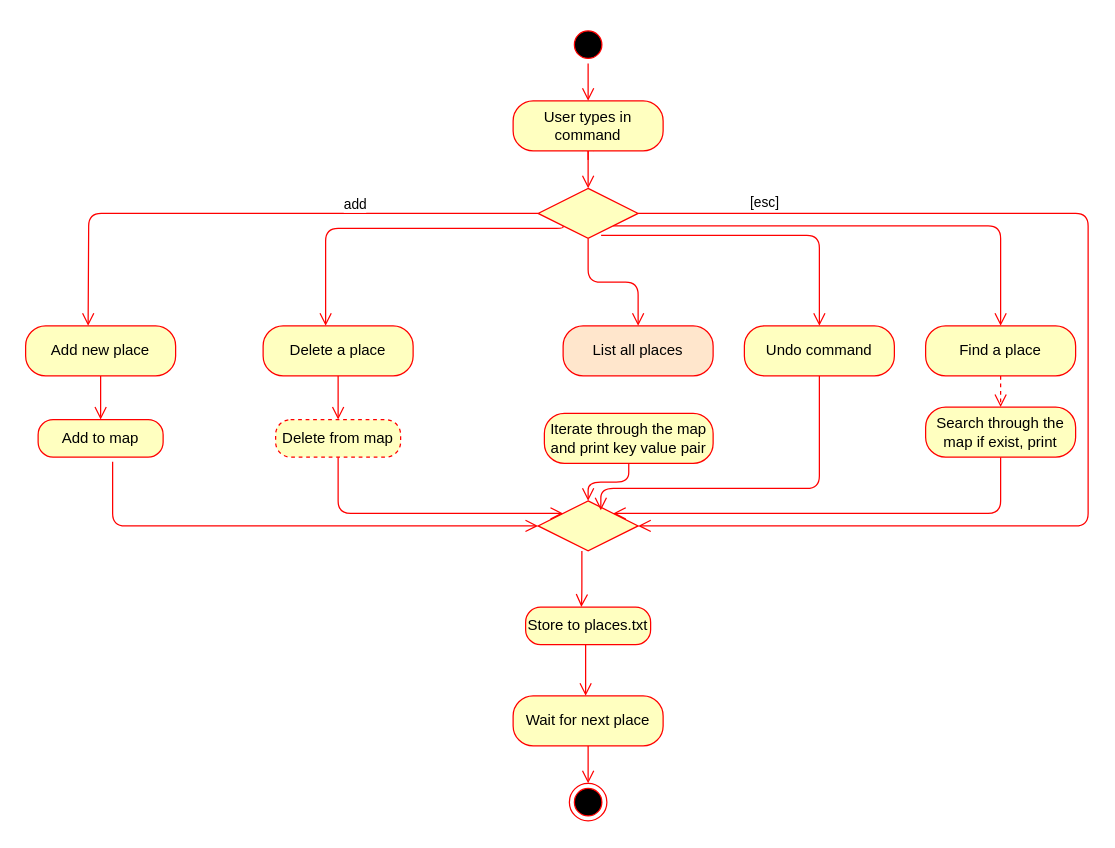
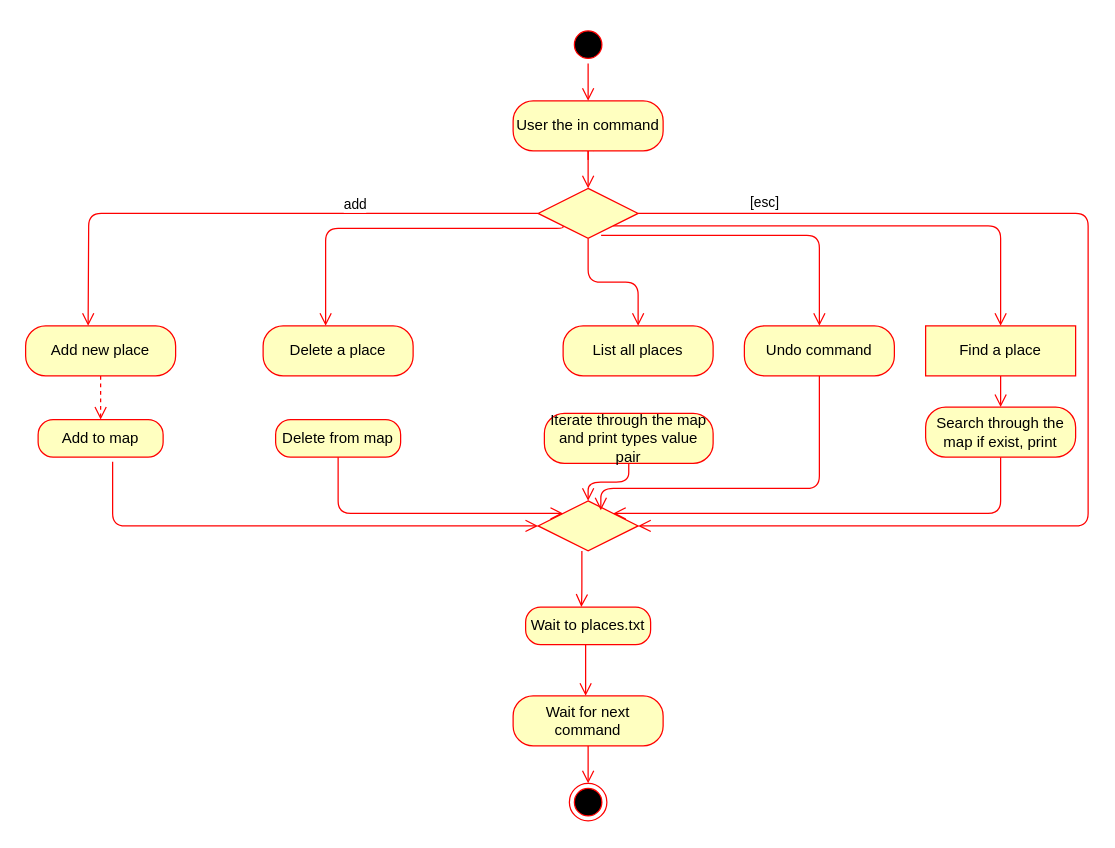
node "User types in command": label "User types in command" -> "User the in command"
node "List all places": fillcolor #ffe6cc -> #ffffc0
node "Find a place": shape rounded rectangle -> rectangle
edge "Find a place" -> "Search through the map if exist, print": style dashed -> solid
edge "Add new place" -> "Add to map": style solid -> dashed
edge "Delete a place" -> "Delete from map": removed
node "Delete from map": style dashed -> solid
node "Iterate through the map and print key value pair": label "Iterate through the map and print key value pair" -> "Iterate through the map and print types value pair"
node "Store to places.txt": label "Store to places.txt" -> "Wait to places.txt"
node "Wait for next place": label "Wait for next place" -> "Wait for next command"
